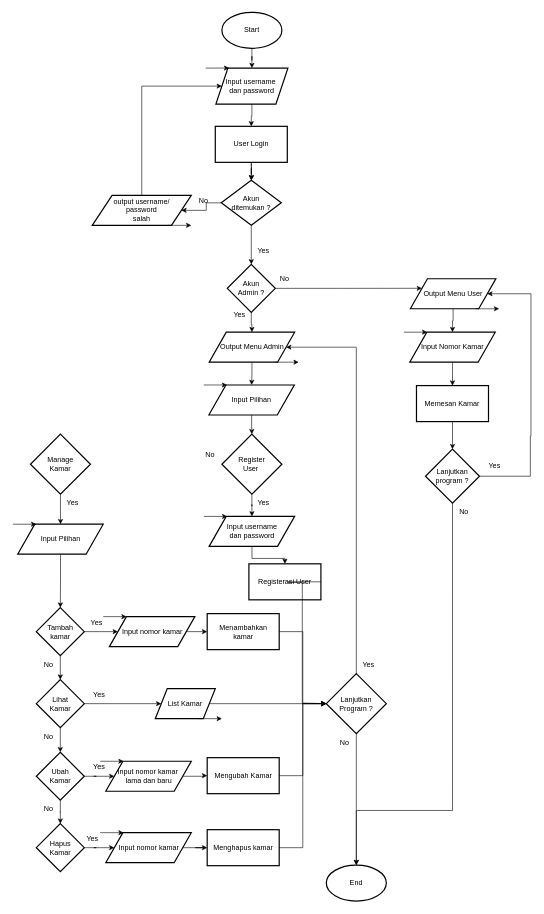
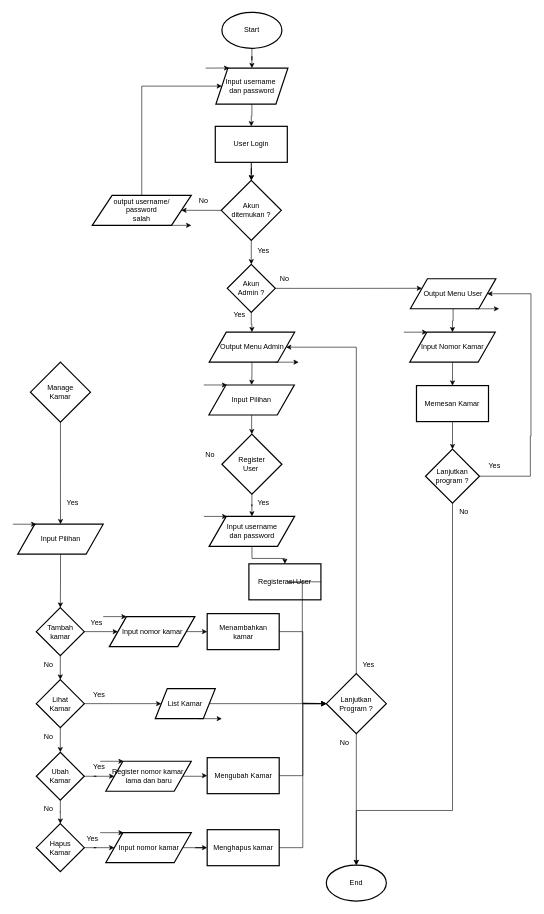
node "Akun ditemukan ?": size 60x45 -> 60x60
node "Manage Kamar": moved (60, 464) -> (60, 392)
node "Input nomor kamar lama dan baru": label "Input nomor kamar lama dan baru" -> "Register nomor kamar lama dan baru"
